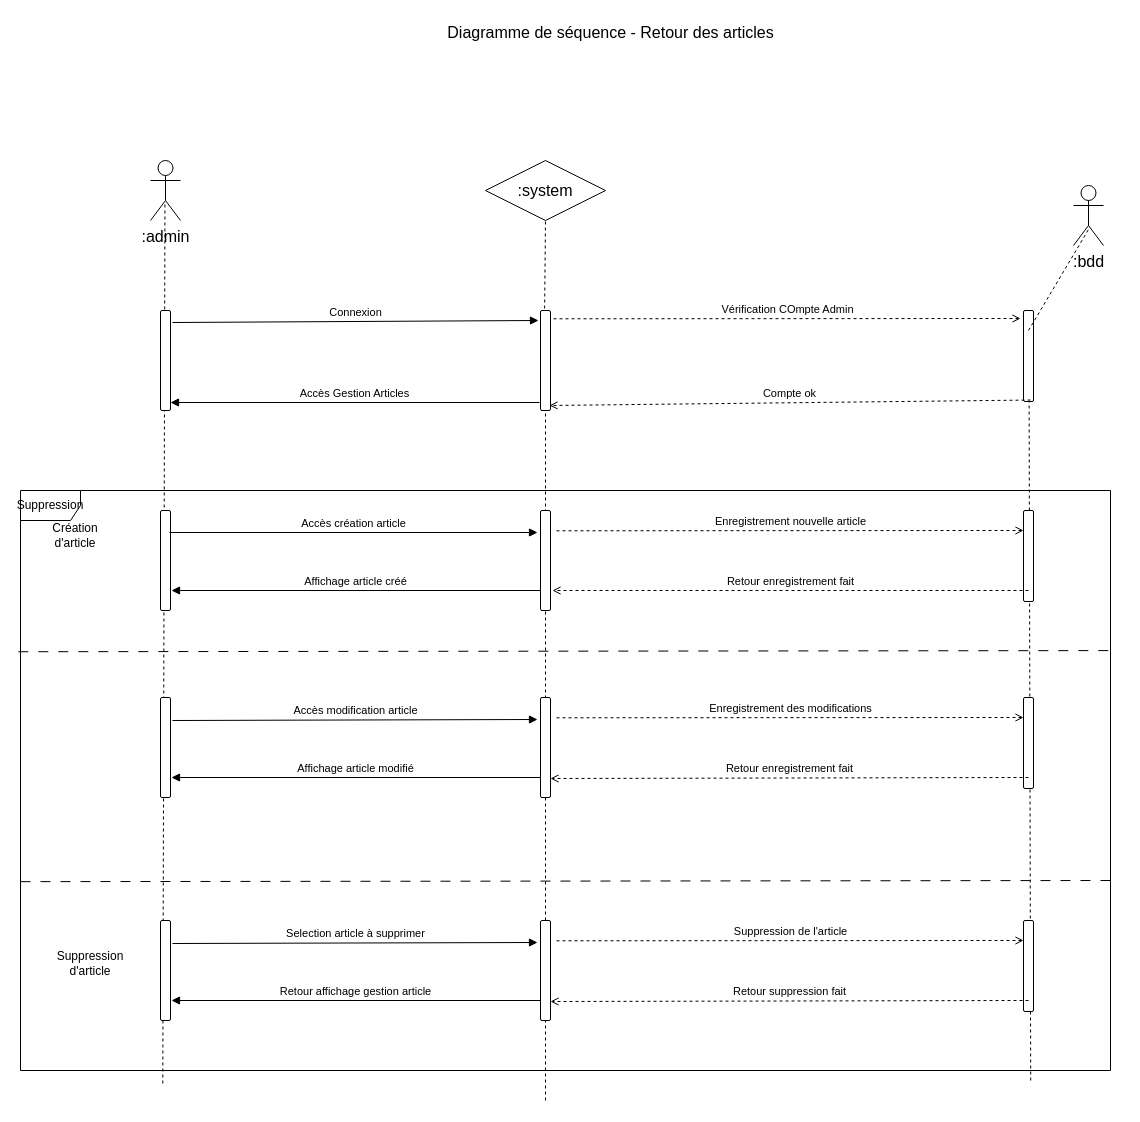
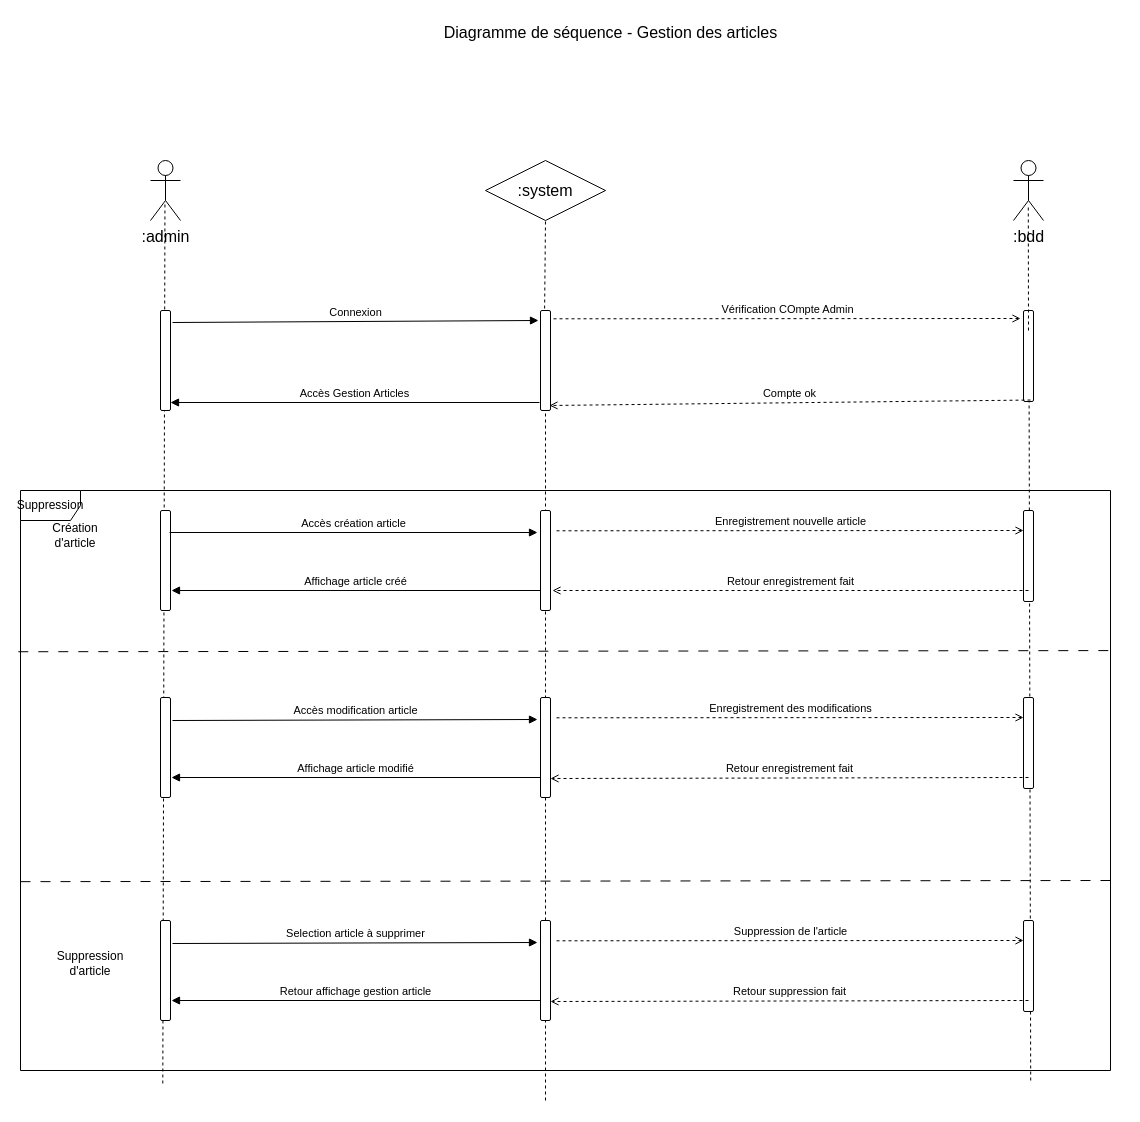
node "Diagramme de séquence - Retour des articles": label "Diagramme de séquence - Retour des articles" -> "Diagramme de séquence - Gestion des articles"
node ":bdd": moved (1089, 216) -> (1029, 191)
